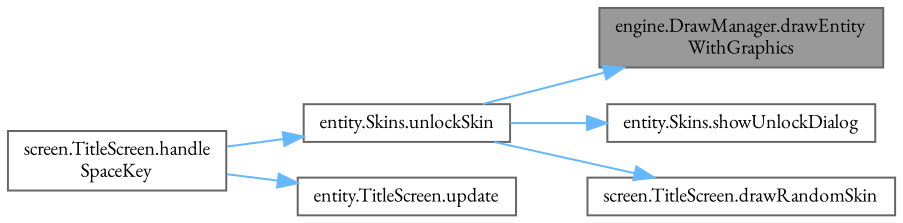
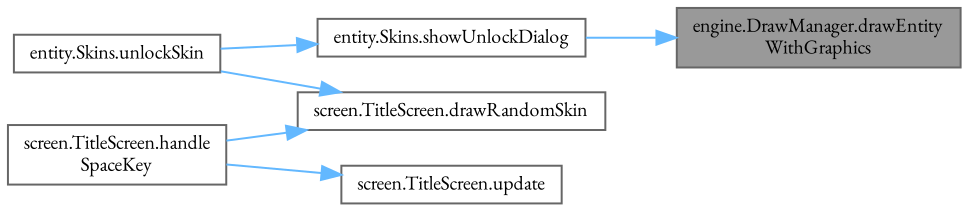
edge "entity.Skins.unlockSkin" -> "engine.DrawManager.drawEntity WithGraphics": now "entity.Skins.showUnlockDialog" -> "engine.DrawManager.drawEntity WithGraphics"
edge "screen.TitleScreen.handle SpaceKey" -> "entity.Skins.unlockSkin": now "screen.TitleScreen.handle SpaceKey" -> "screen.TitleScreen.drawRandomSkin"
node "entity.TitleScreen.update": label "entity.TitleScreen.update" -> "screen.TitleScreen.update"
